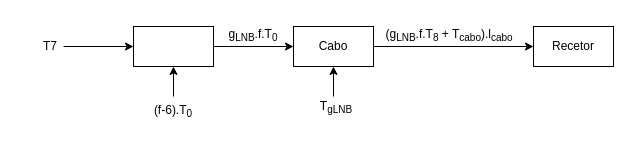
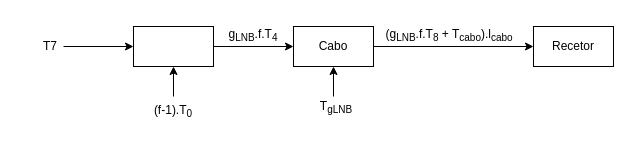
node "gLNB.f.T0": label "gLNB.f.T0" -> "gLNB.f.T4"
node "(f-6).T0": label "(f-6).T0" -> "(f-1).T0"
